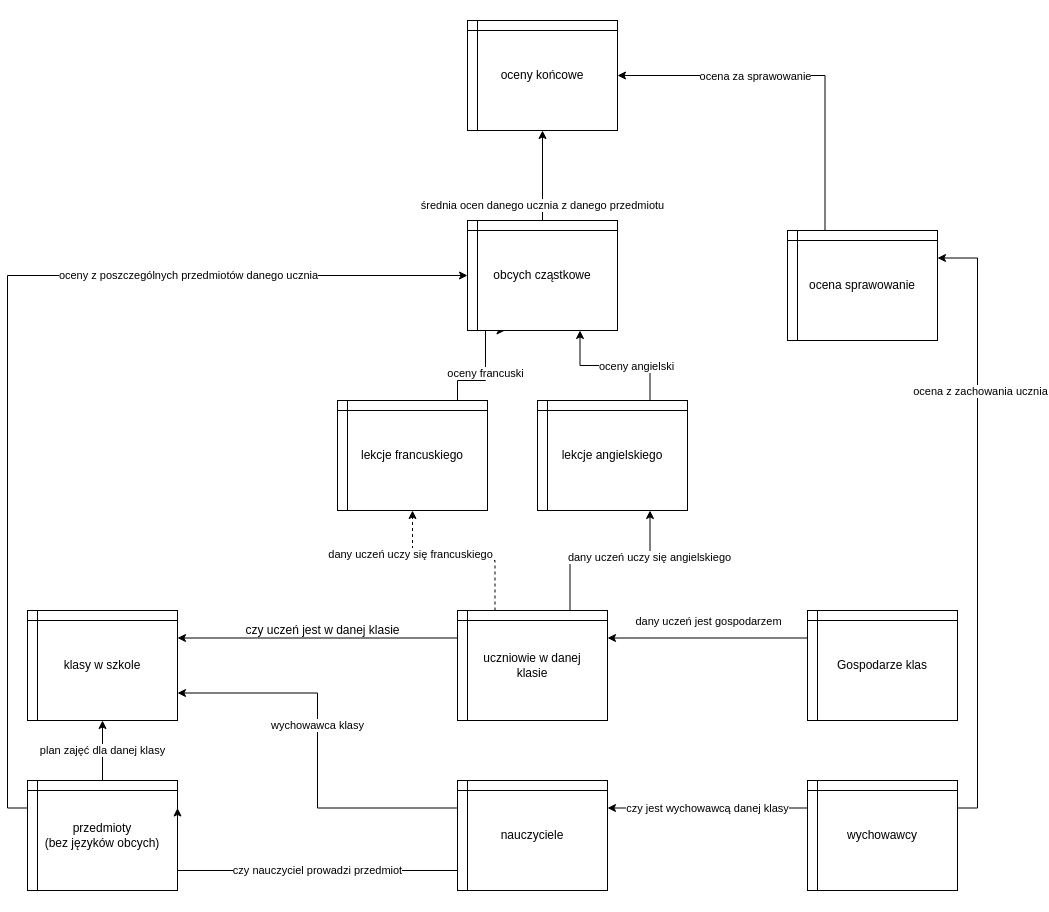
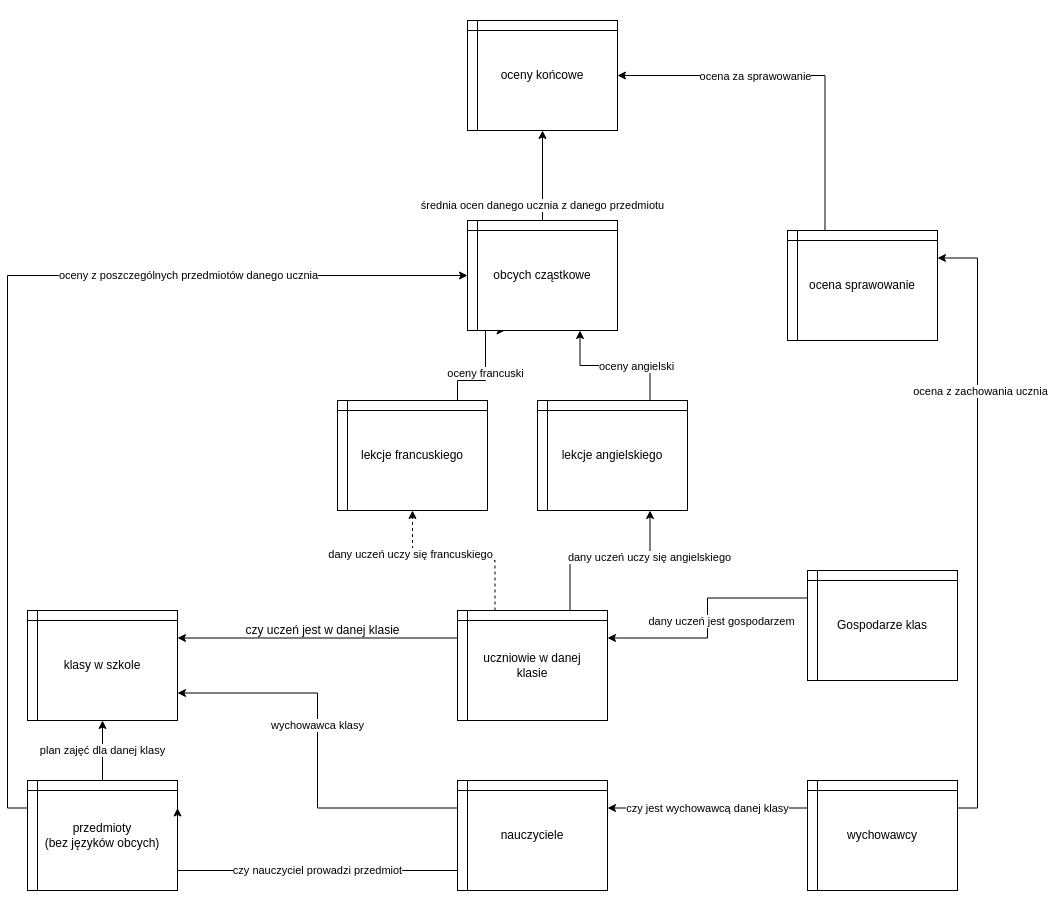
node "Gospodarze klas": moved (883, 666) -> (883, 626)
